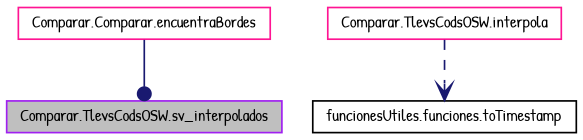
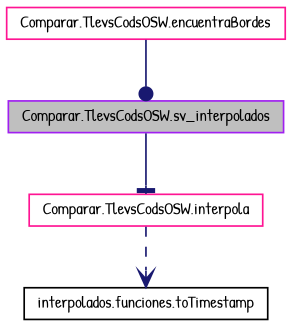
node "Comparar.Comparar.encuentraBordes": label "Comparar.Comparar.encuentraBordes" -> "Comparar.TlevsCodsOSW.encuentraBordes"
node "funcionesUtiles.funciones.toTimestamp": label "funcionesUtiles.funciones.toTimestamp" -> "interpolados.funciones.toTimestamp"
edge "Comparar.TlevsCodsOSW.sv_interpolados" -> "Comparar.TlevsCodsOSW.interpola": added
